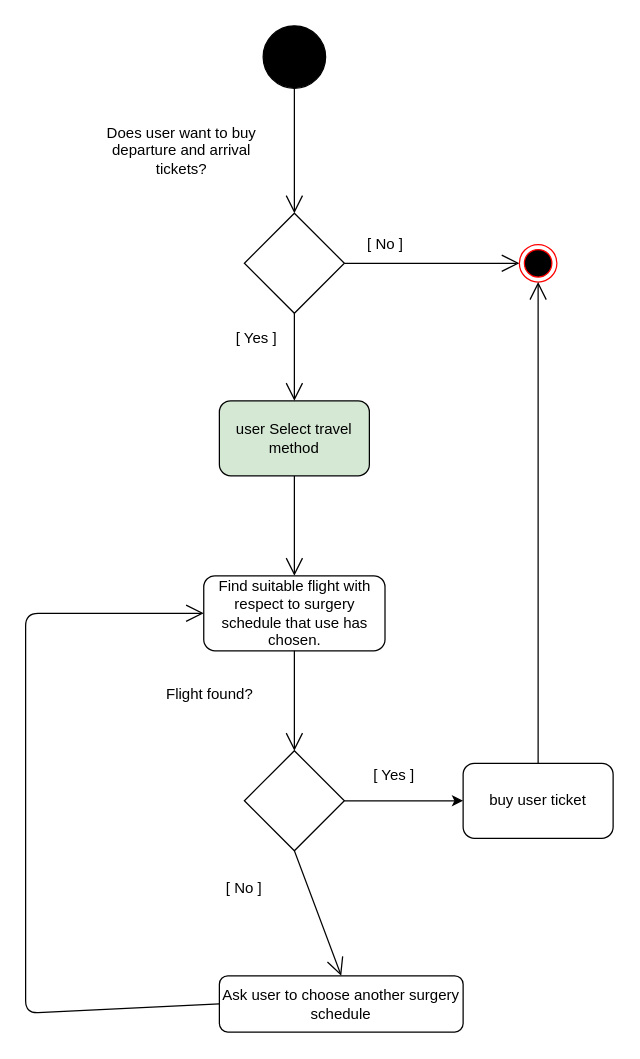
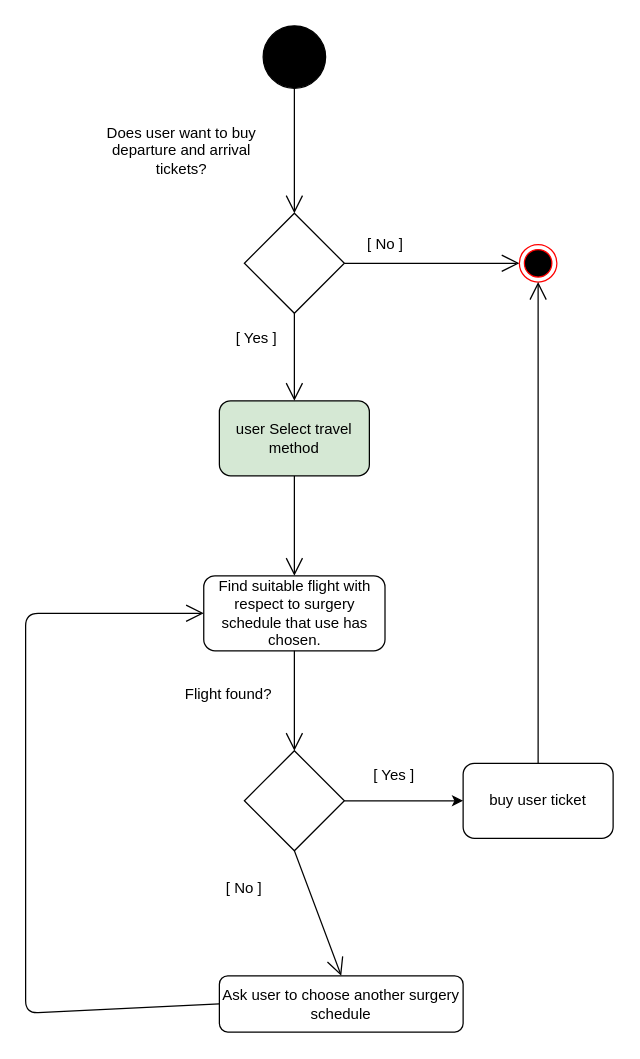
node "Flight found?": moved (210, 694) -> (229, 694)
